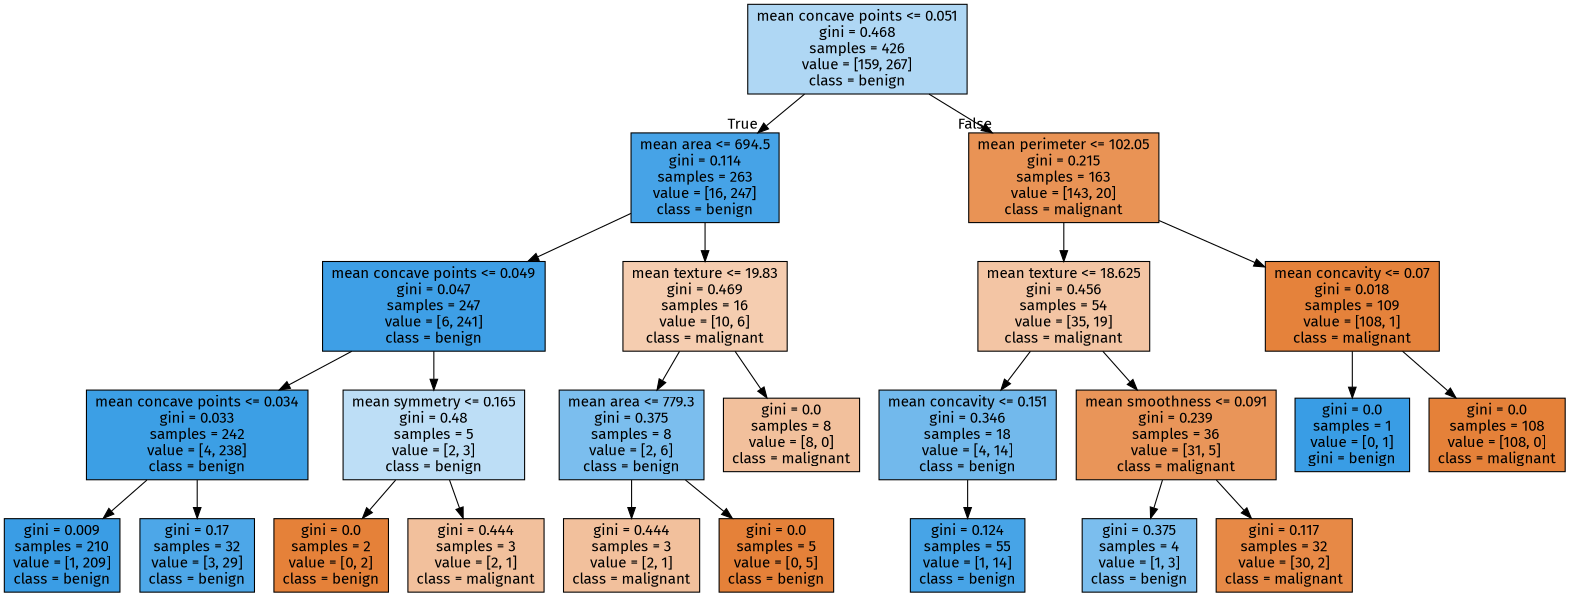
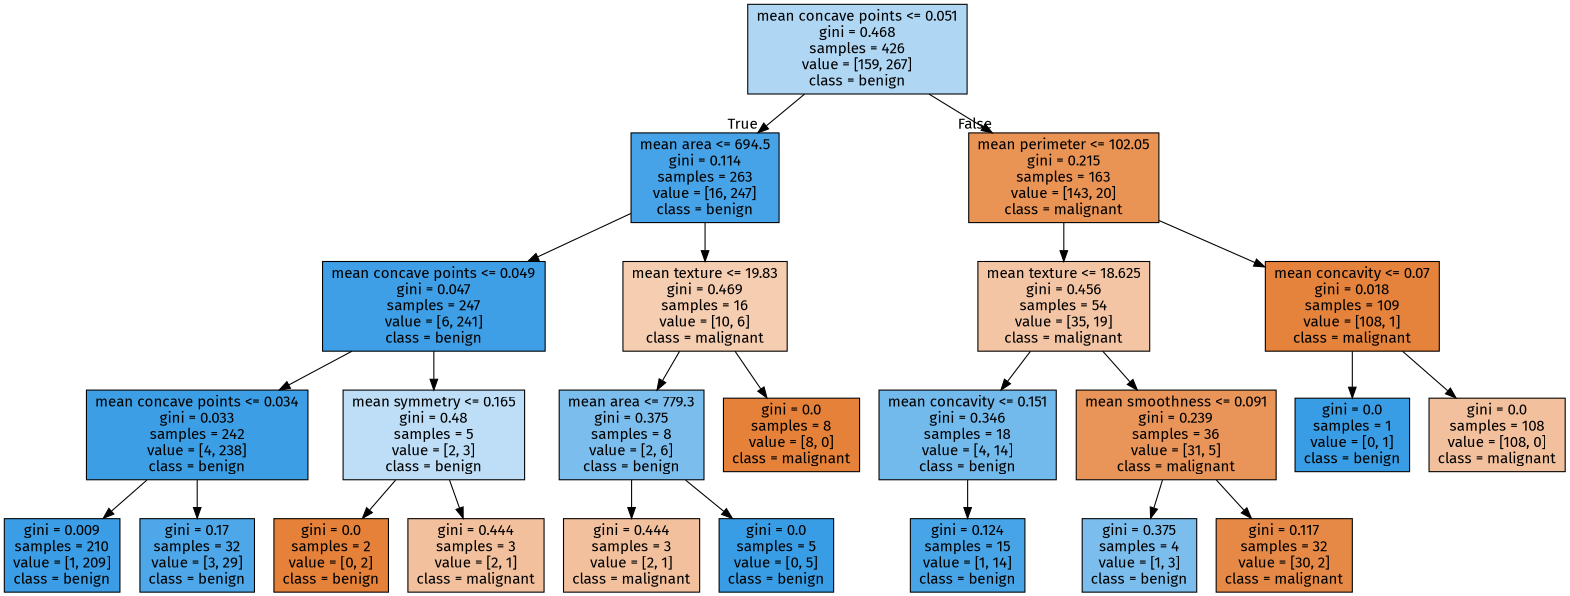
node "gini = 0.0 samples = 8 value = [8, 0] class = malignant": fillcolor #f2c09c -> #e58139
node "gini = 0.0 samples = 1 value = [0, 1] gini = benign": label "gini = 0.0 samples = 1 value = [0, 1] gini = benign" -> "gini = 0.0 samples = 1 value = [0, 1] class = benign"
node "gini = 0.0 samples = 108 value = [108, 0] class = malignant": fillcolor #e58139 -> #f2c09c
node "gini = 0.0 samples = 5 value = [0, 5] class = benign": fillcolor #e58139 -> #399de5
node "gini = 0.124 samples = 55 value = [1, 14] class = benign": label "gini = 0.124 samples = 55 value = [1, 14] class = benign" -> "gini = 0.124 samples = 15 value = [1, 14] class = benign"
